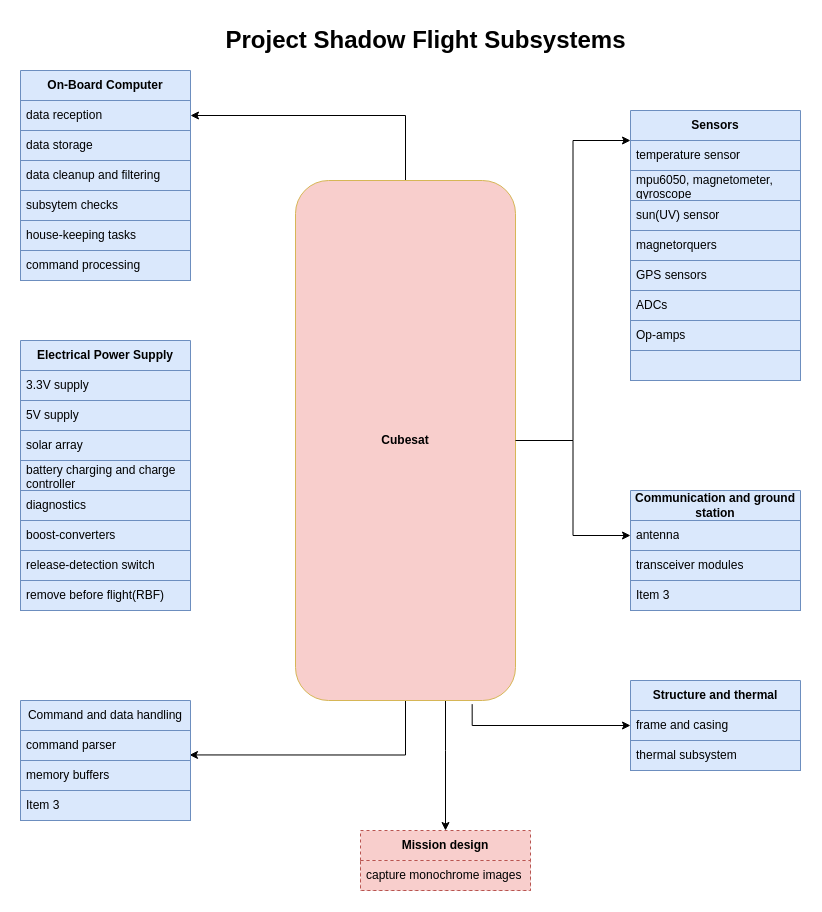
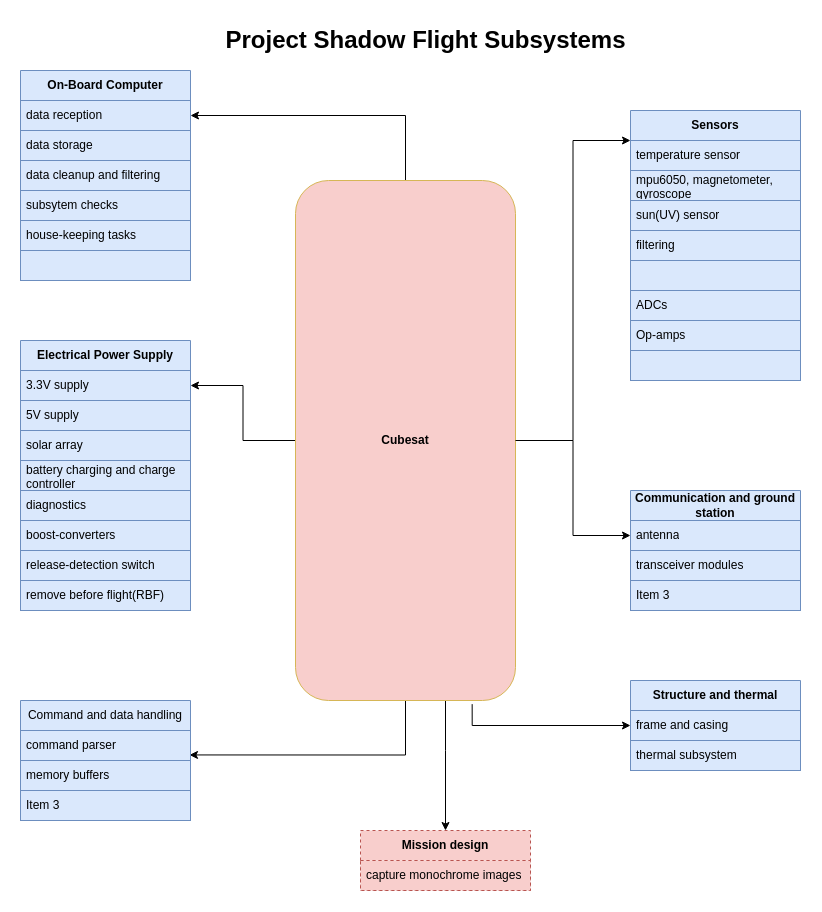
node "magnetorquers": label "magnetorquers" -> "filtering"
node "command processing": removed
node "GPS sensors": removed
edge "Cubesat" -> "3.3V supply": added
